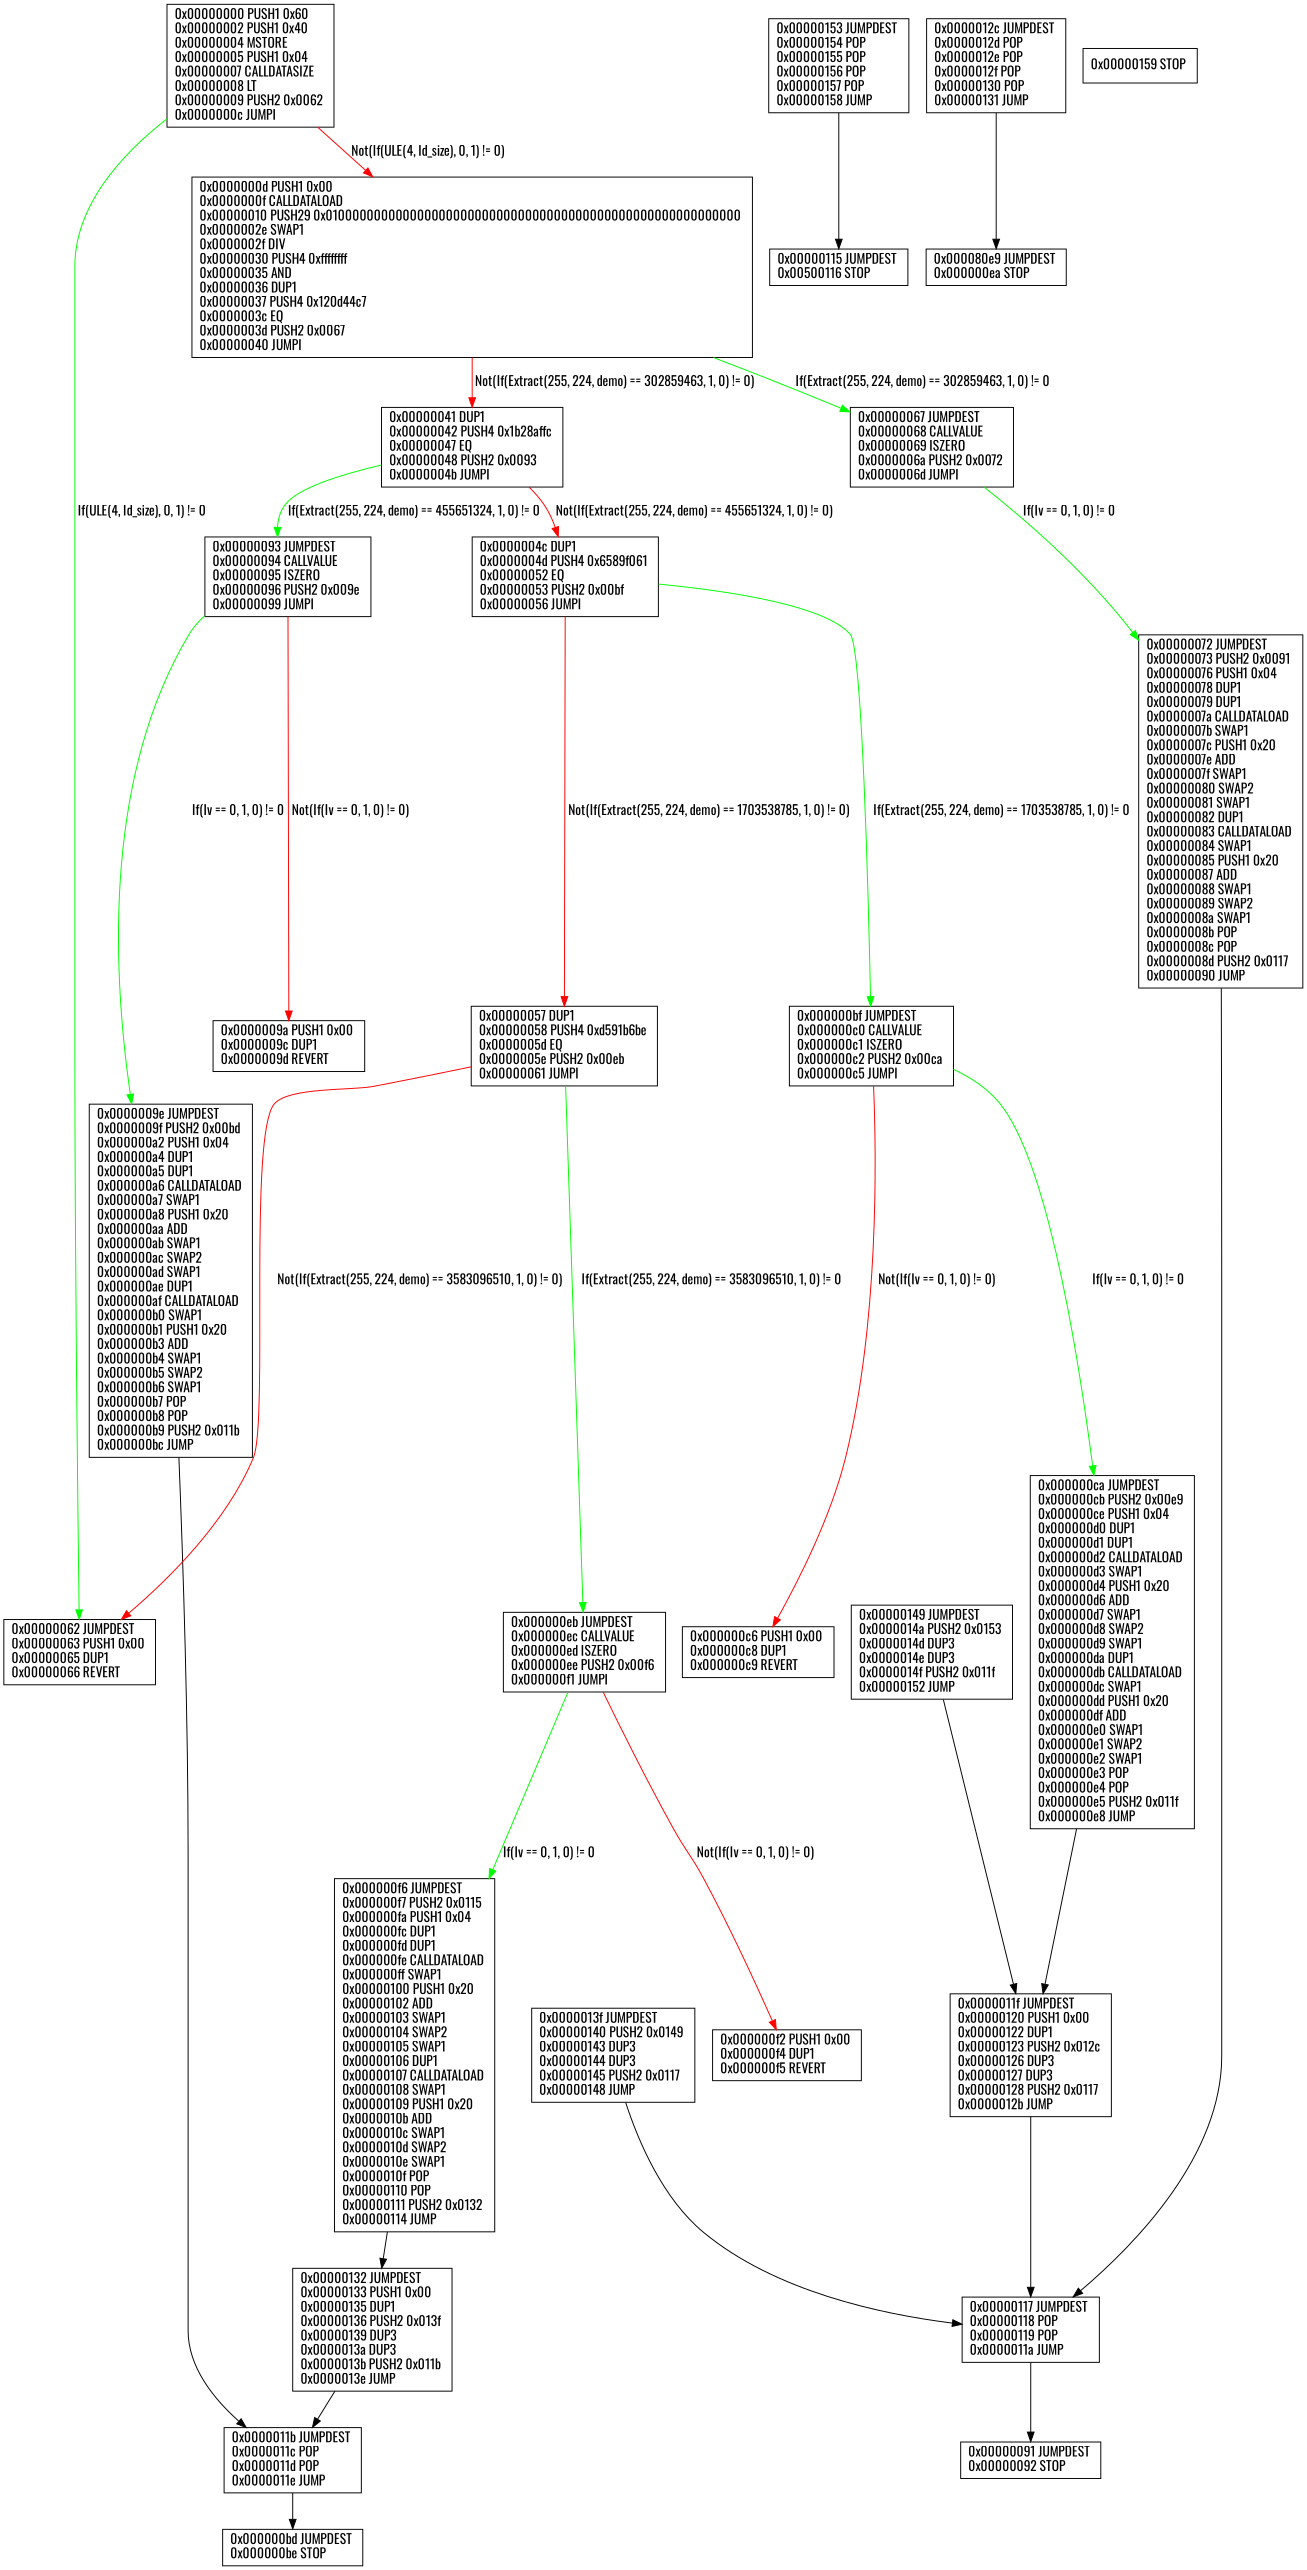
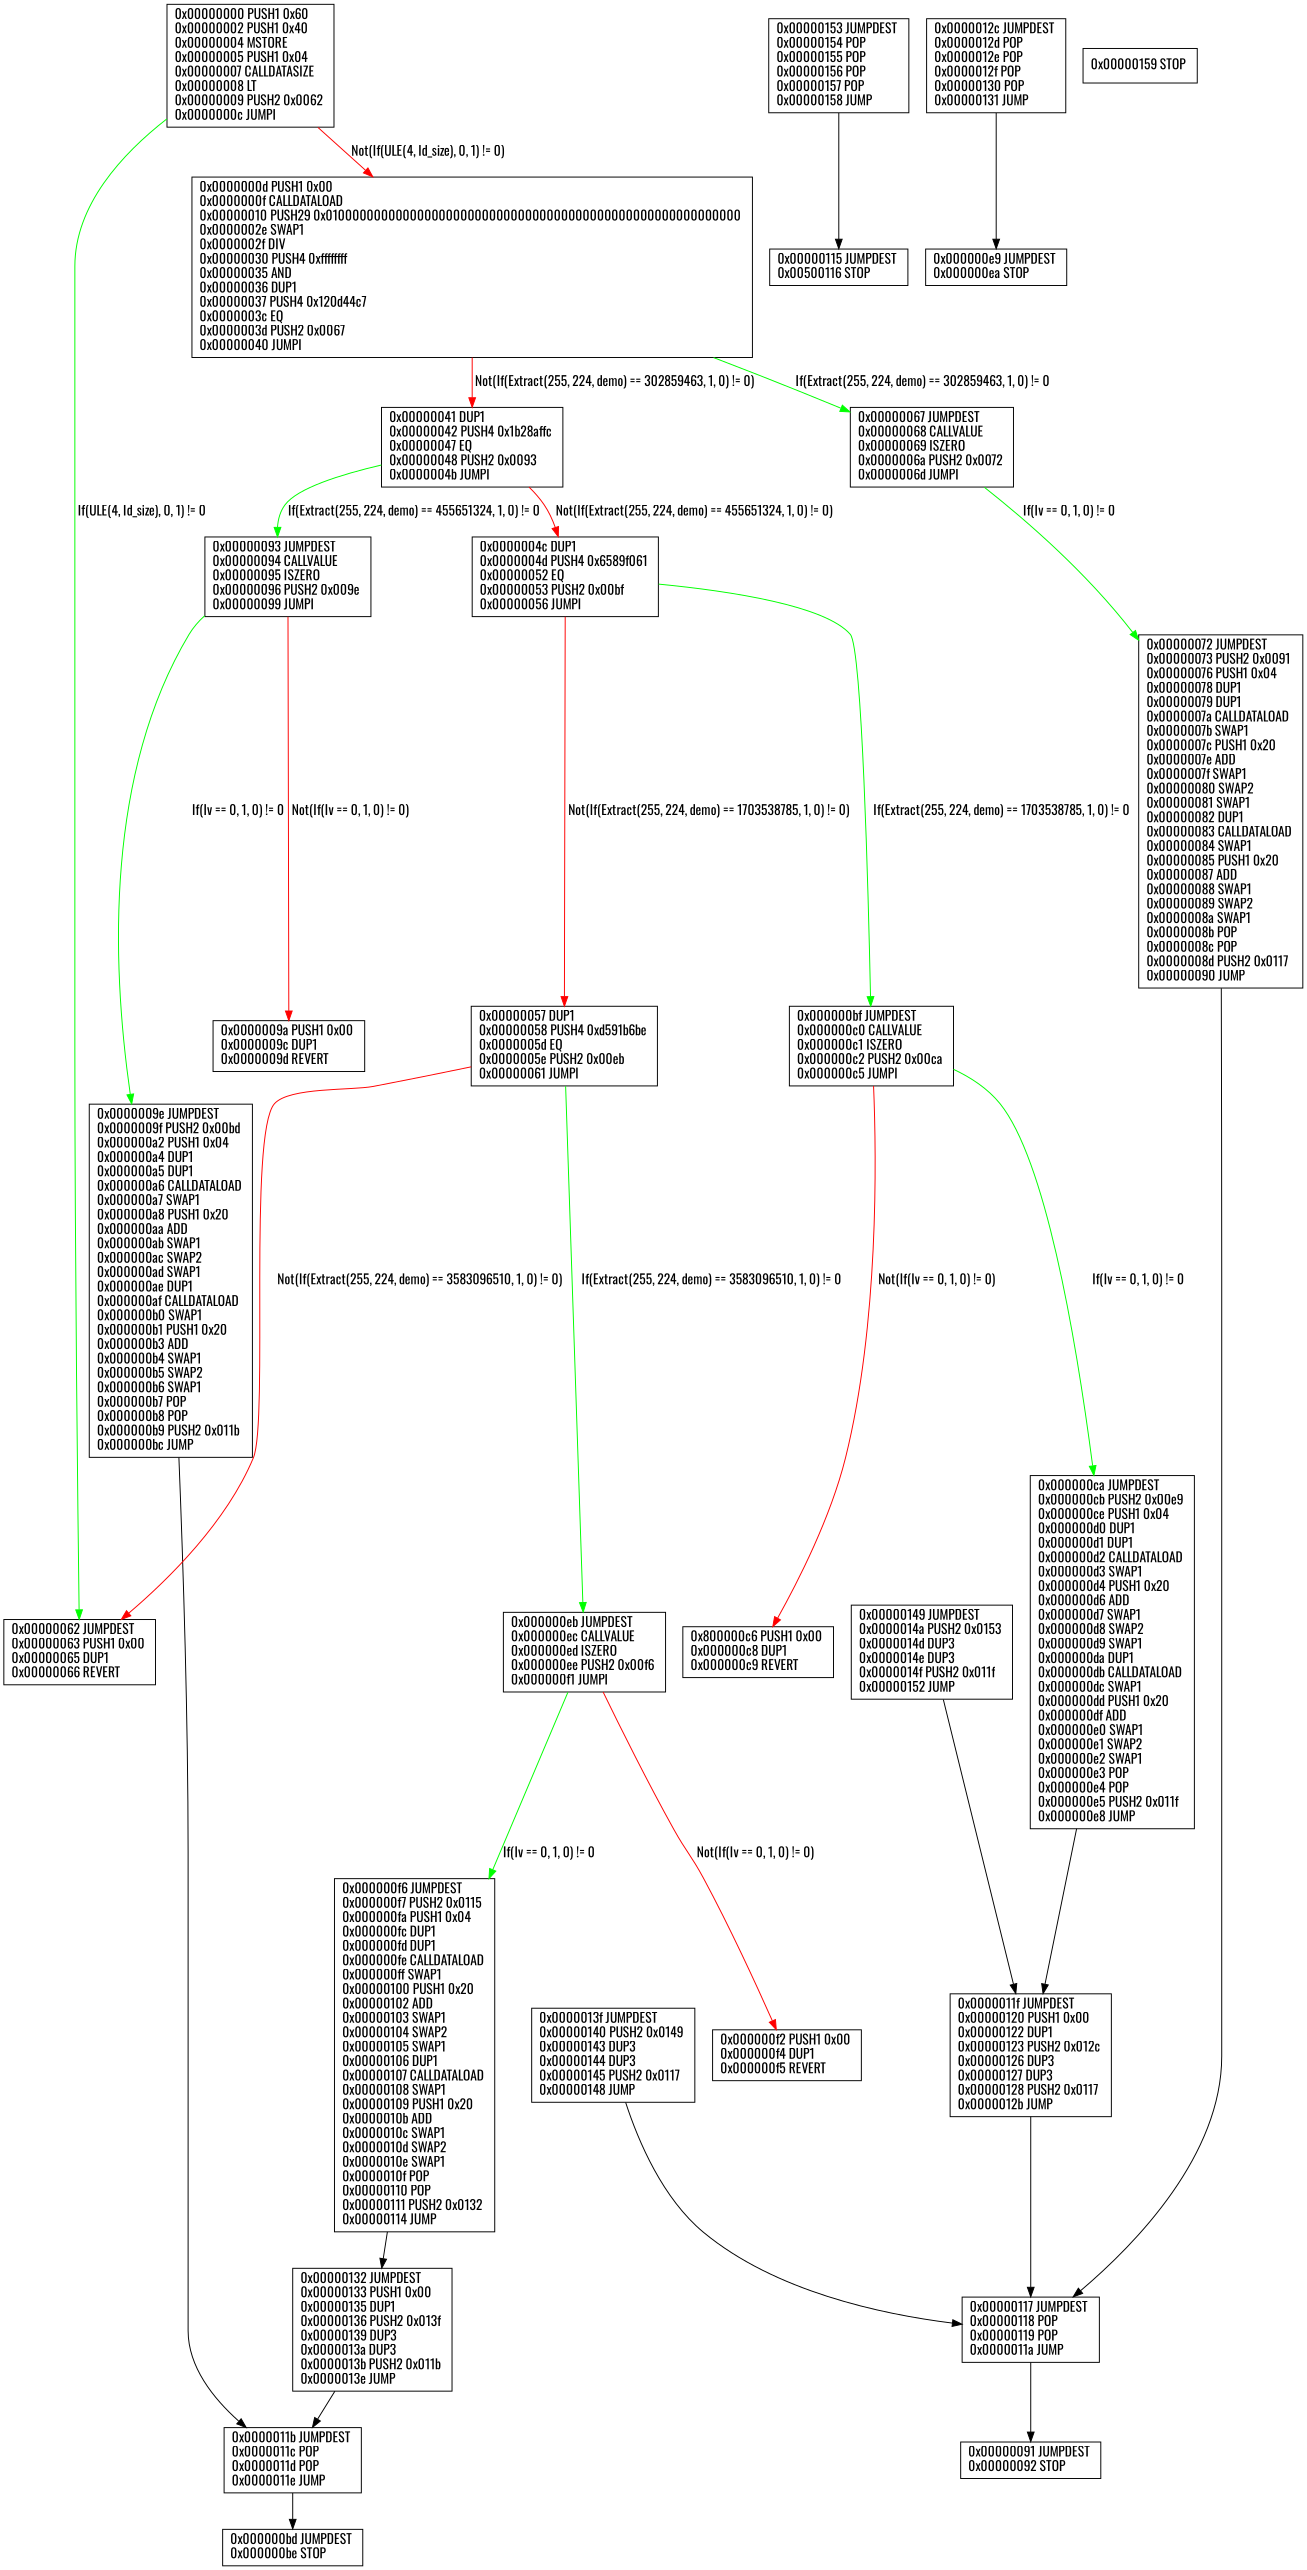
node "0x000080e9 JUMPDEST 0x000000ea STOP": label "0x000080e9 JUMPDEST 0x000000ea STOP" -> "0x000000e9 JUMPDEST 0x000000ea STOP"
node "0x000000c6 PUSH1 0x00 0x000000c8 DUP1 0x000000c9 REVERT": label "0x000000c6 PUSH1 0x00 0x000000c8 DUP1 0x000000c9 REVERT" -> "0x800000c6 PUSH1 0x00 0x000000c8 DUP1 0x000000c9 REVERT"
